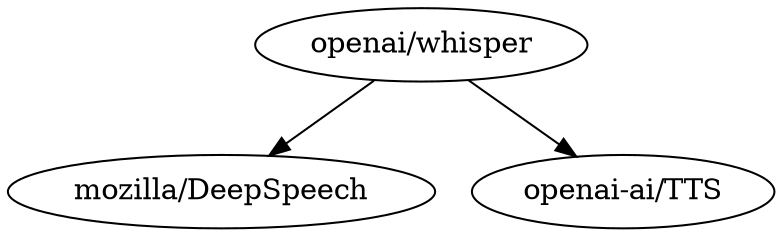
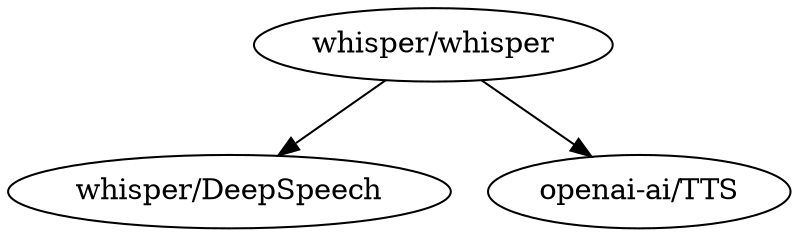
node "openai/whisper": label "openai/whisper" -> "whisper/whisper"
node "mozilla/DeepSpeech": label "mozilla/DeepSpeech" -> "whisper/DeepSpeech"
